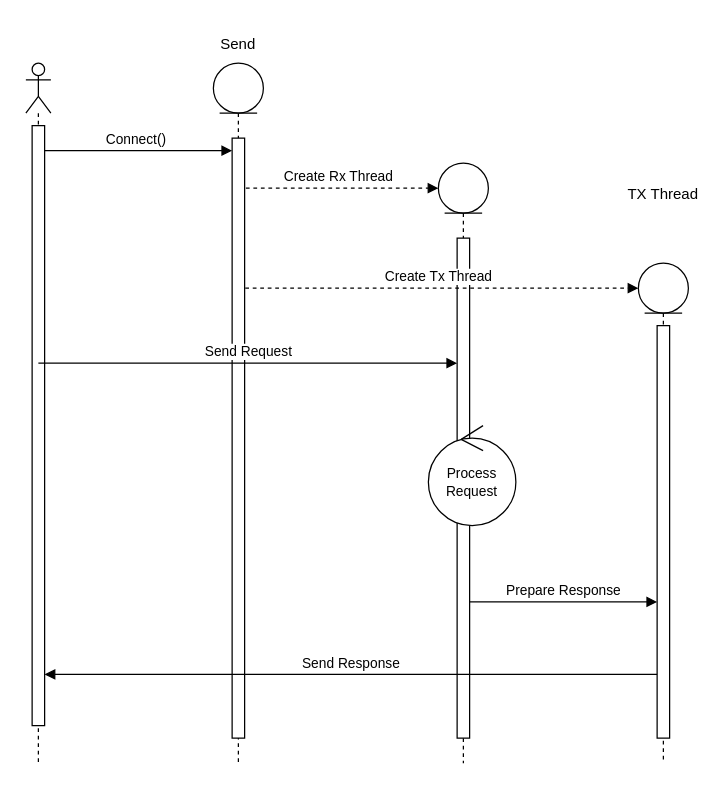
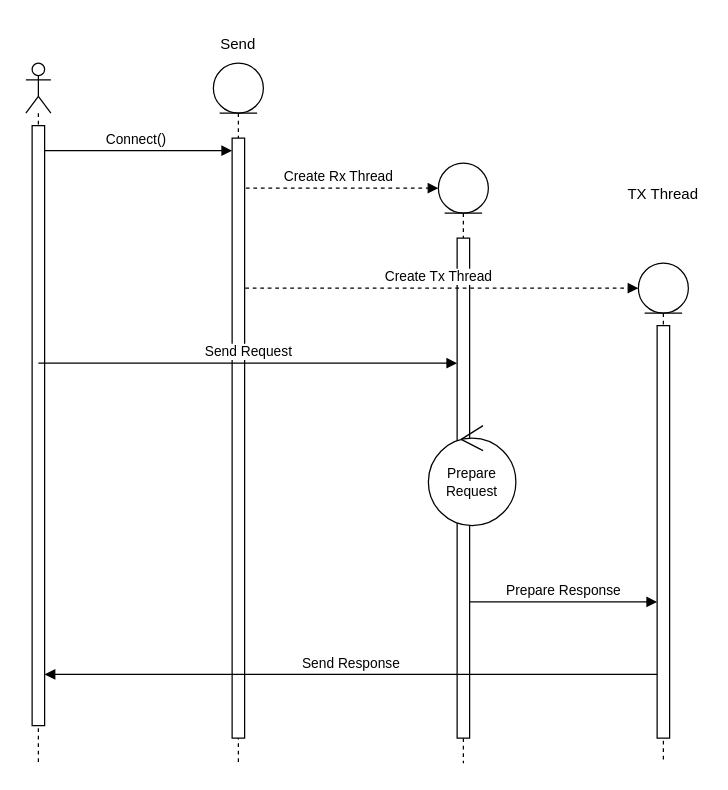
node "Process Request": label "Process Request" -> "Prepare Request"
